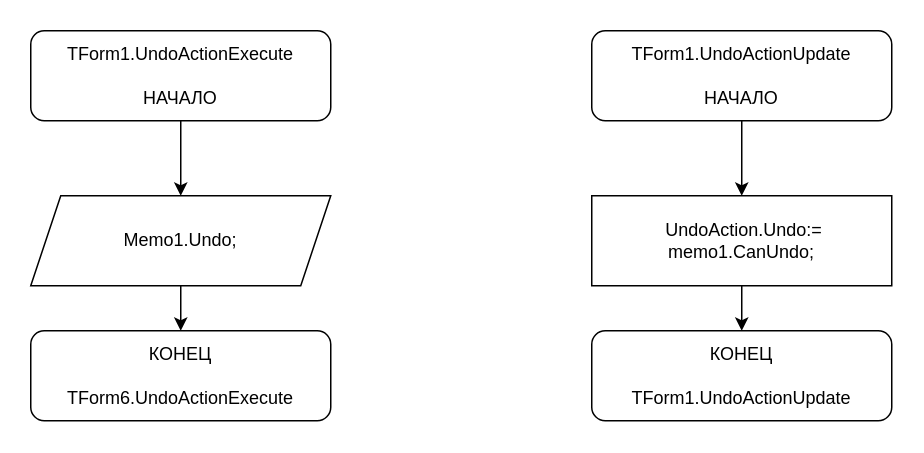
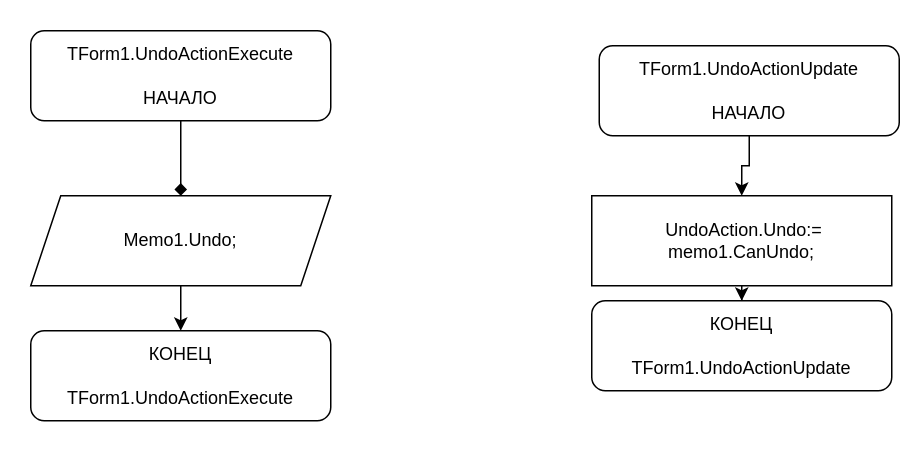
node "TForm1.UndoActionUpdate НАЧАЛО": moved (742, 76) -> (749, 91)
edge "TForm1.UndoActionExecute НАЧАЛО" -> "Memo1.Undo;": arrowhead classic -> diamond
node "КОНЕЦ TForm6.UndoActionExecute": label "КОНЕЦ TForm6.UndoActionExecute" -> "КОНЕЦ TForm1.UndoActionExecute"
node "КОНЕЦ TForm1.UndoActionUpdate": moved (742, 376) -> (742, 346)
